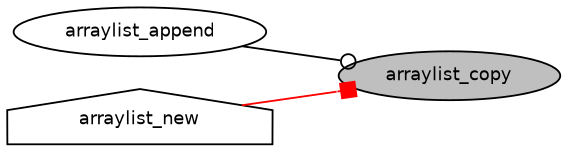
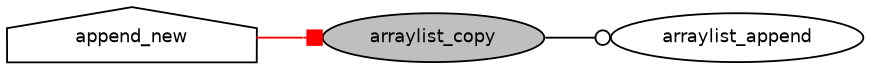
edge "arraylist_append" -> "arraylist_copy": reversed
node "arraylist_new": label "arraylist_new" -> "append_new"
